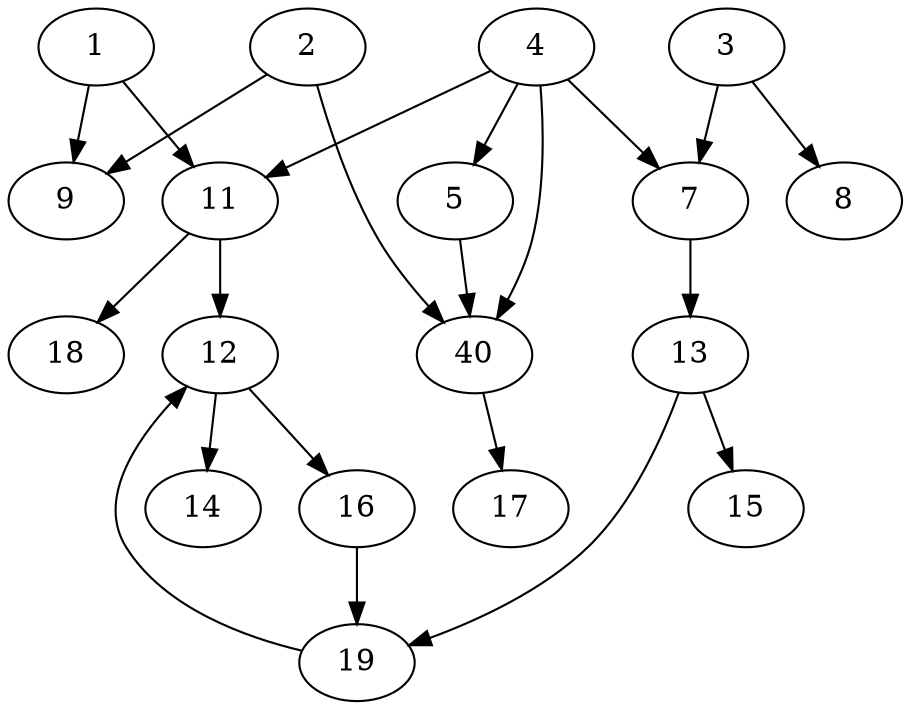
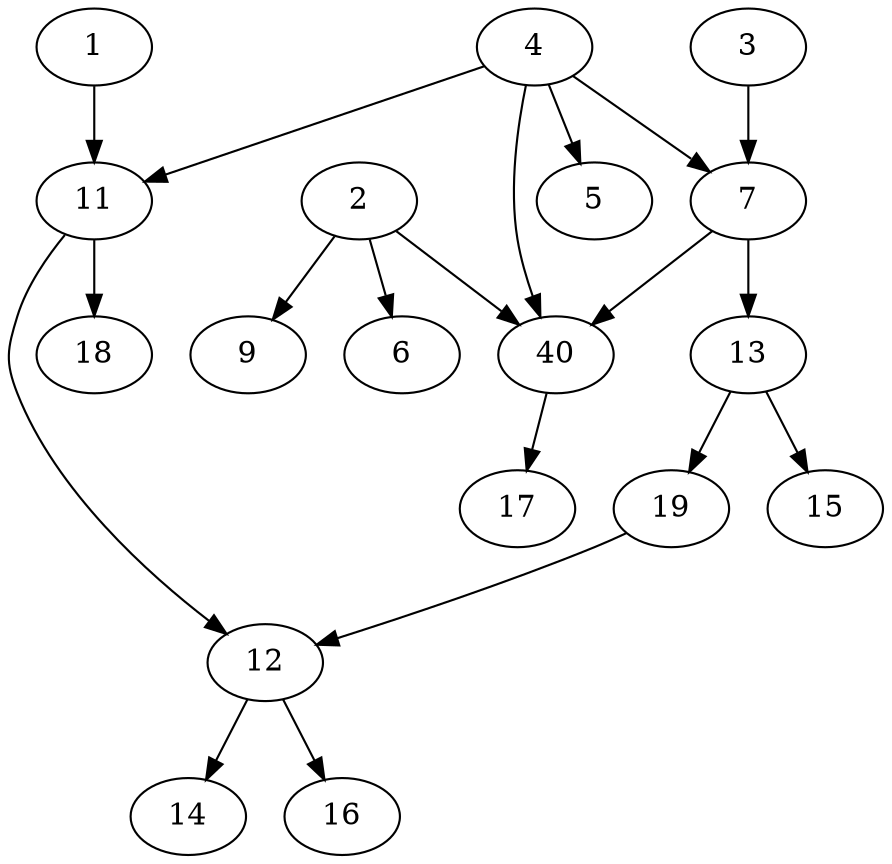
edge "1" -> "9": removed
node "8": removed
edge "5" -> "40": now "7" -> "40"
node "6": added
edge "16" -> "19": removed
